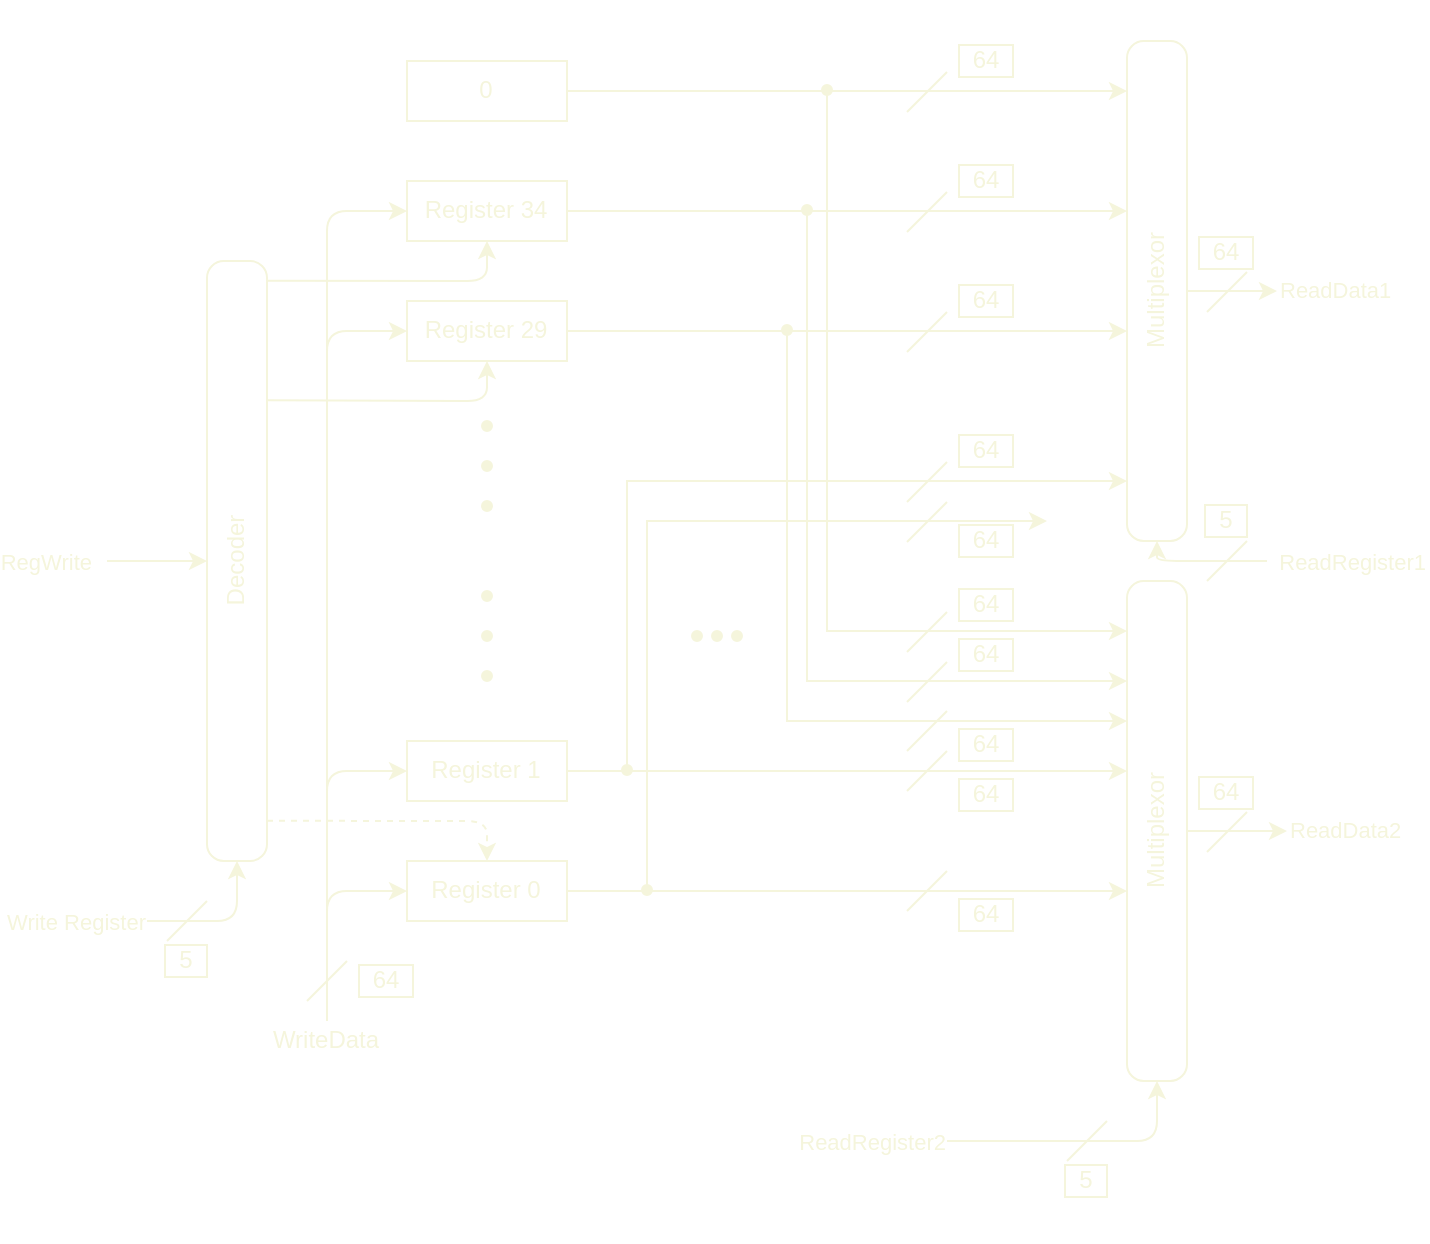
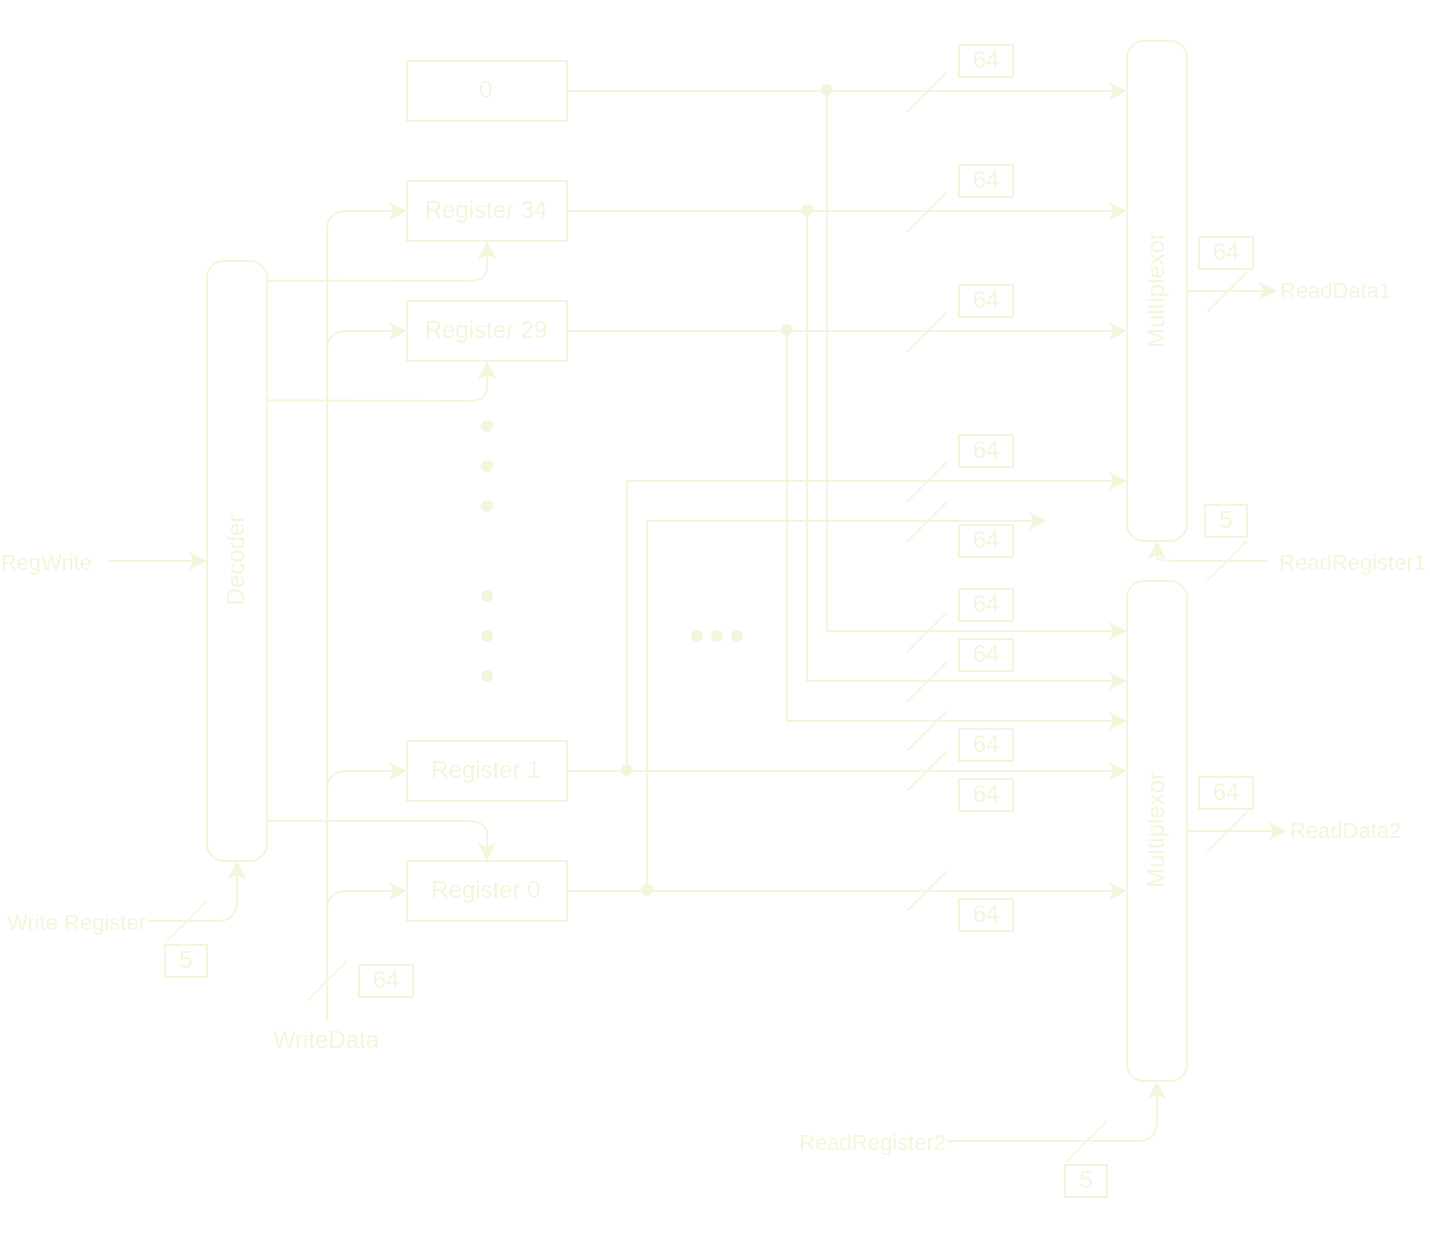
edge "Decoder" -> "Register 0": style dashed -> solid
